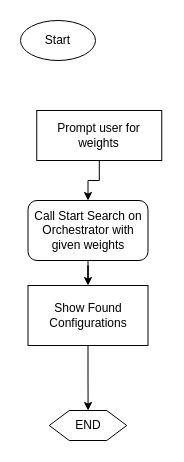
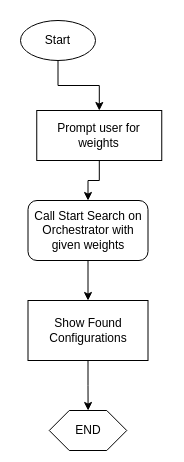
edge "Start" -> "Prompt user for weights": added
node "Show Found Configurations": moved (88, 316) -> (88, 331)
node "END": size 78x30 -> 78x40
